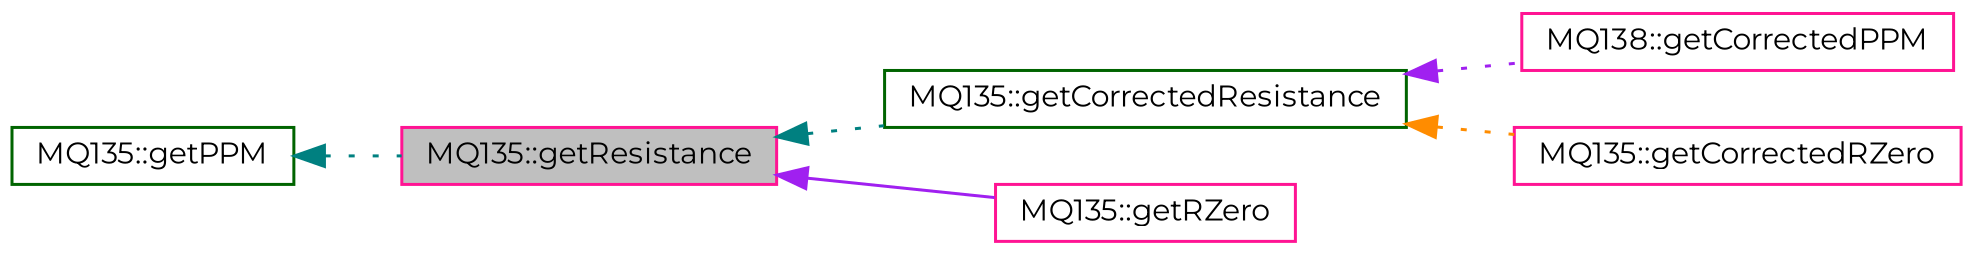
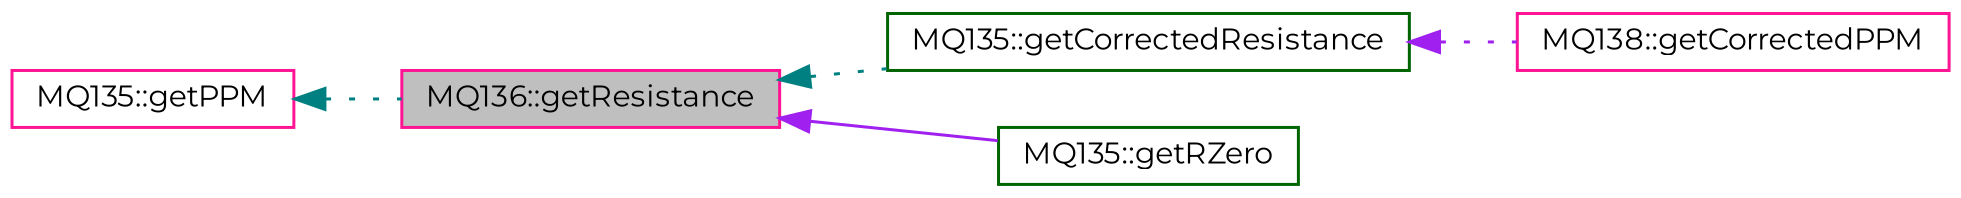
node "MQ135::getPPM": color darkgreen -> deeppink
node "MQ135::getResistance": label "MQ135::getResistance" -> "MQ136::getResistance"
node "MQ135::getCorrectedRZero": removed
node "MQ135::getRZero": color deeppink -> darkgreen
